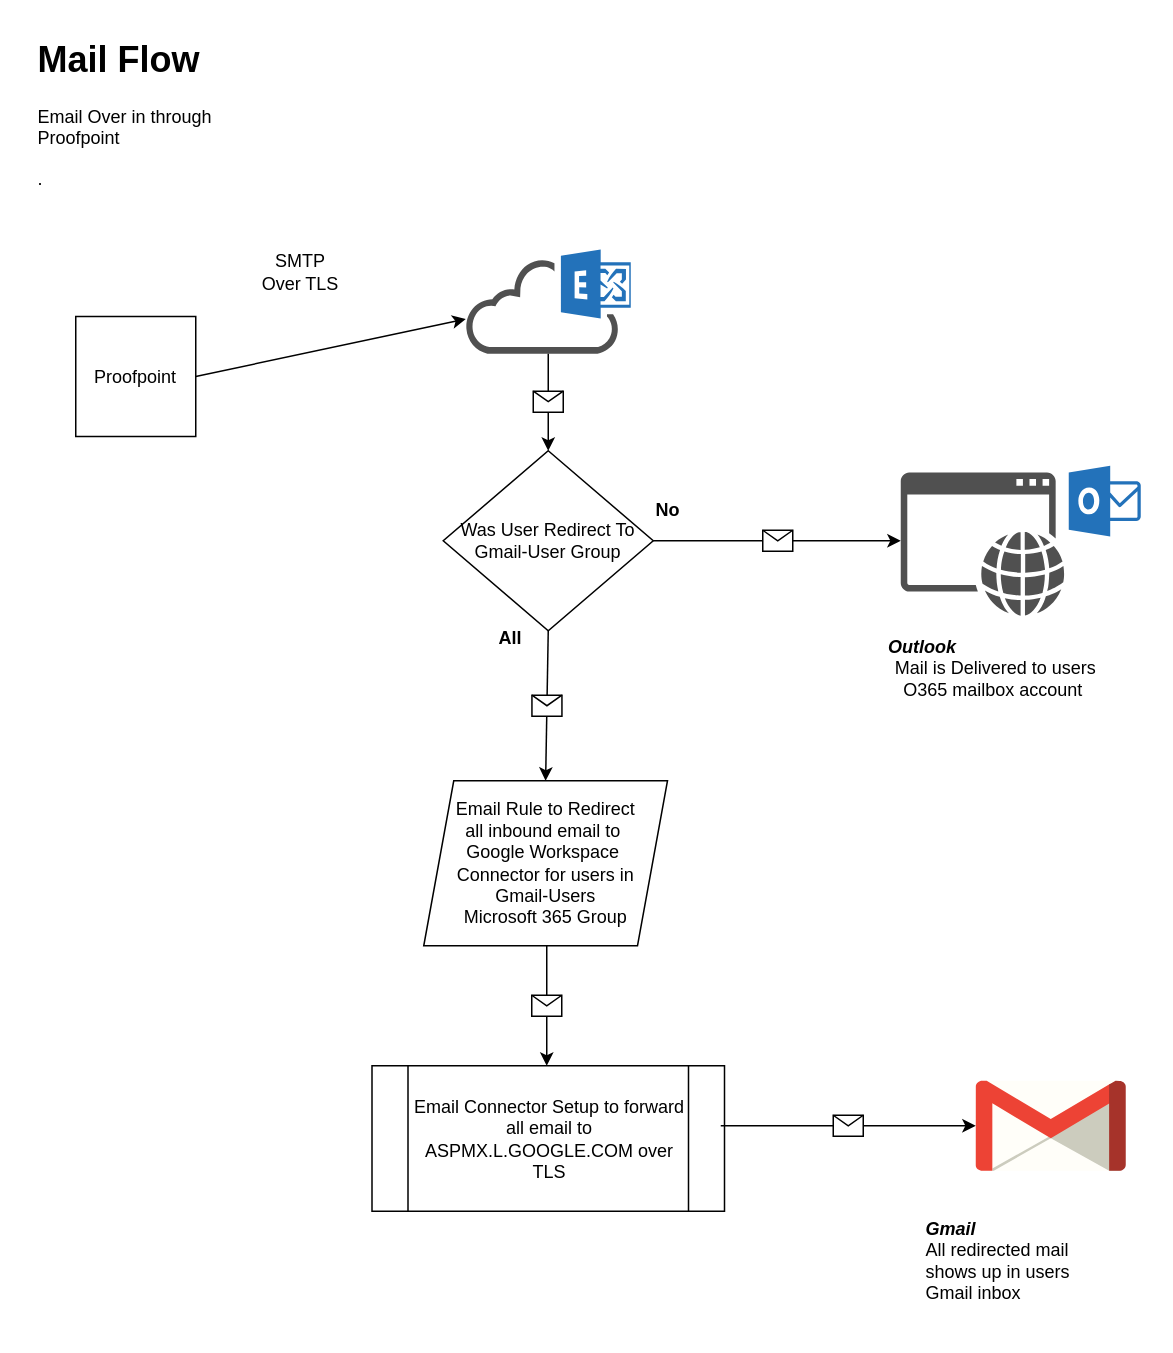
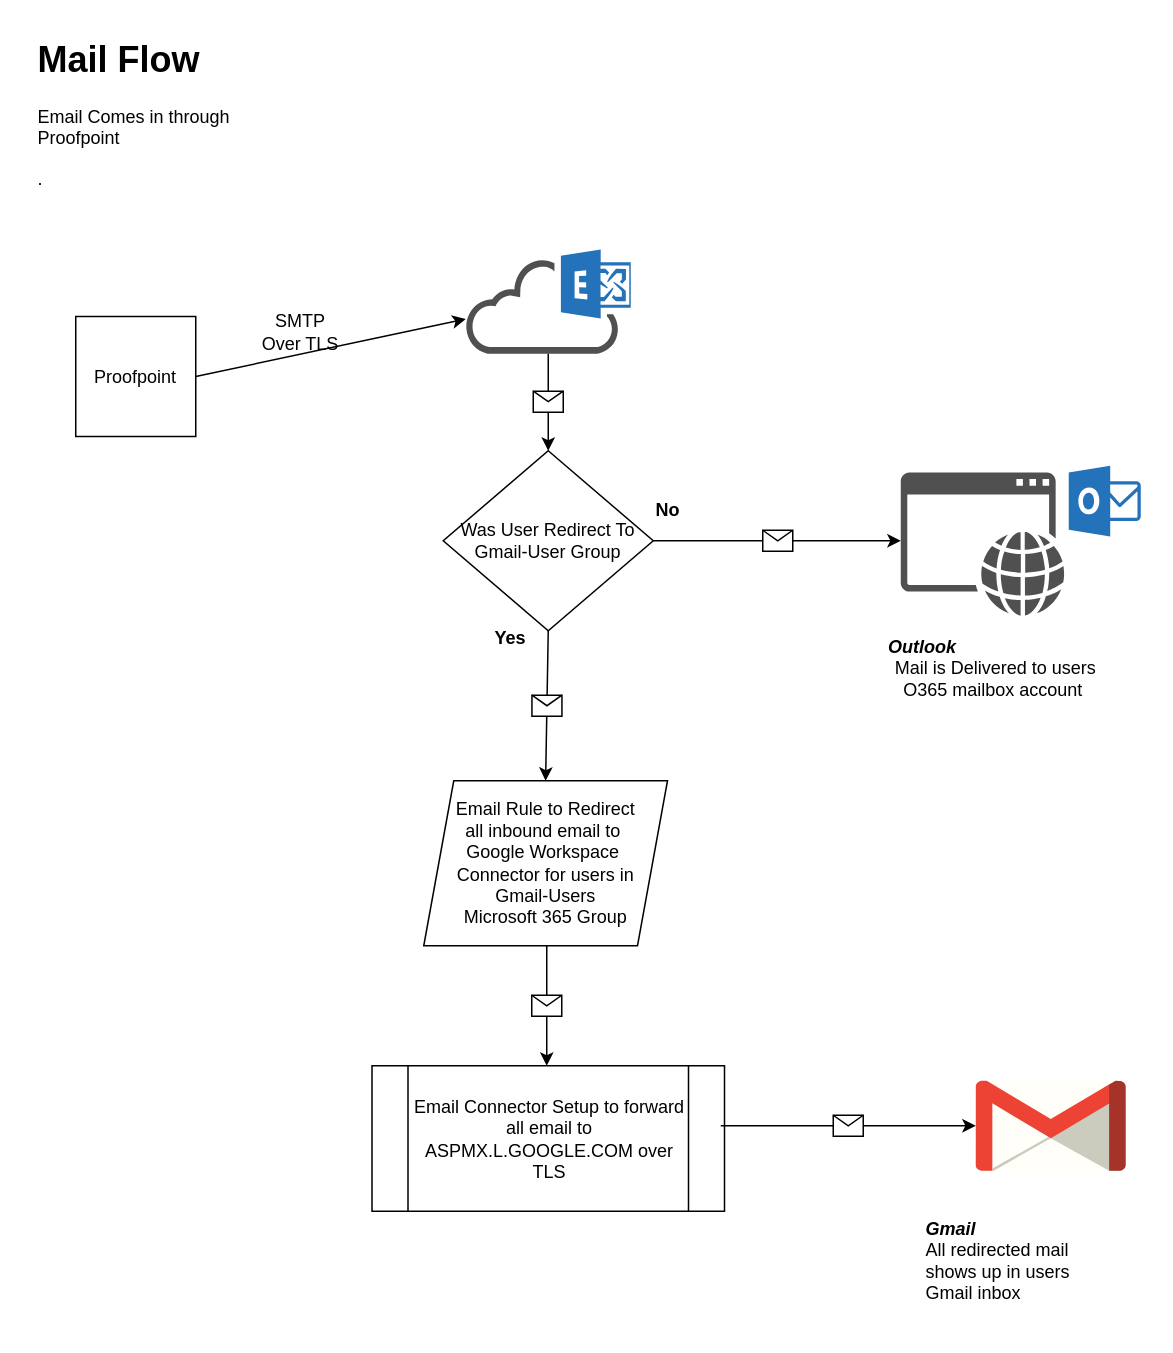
node "Mail FlowEmail Over in through Proofpoint.": label "Mail FlowEmail Over in through Proofpoint." -> "Mail FlowEmail Comes in through Proofpoint."
node "SMTP Over TLS": moved (301, 272) -> (301, 332)
node "All": label "All" -> "Yes"
